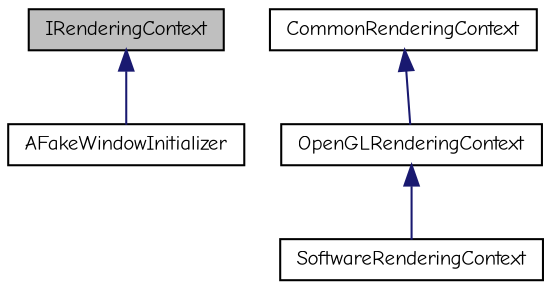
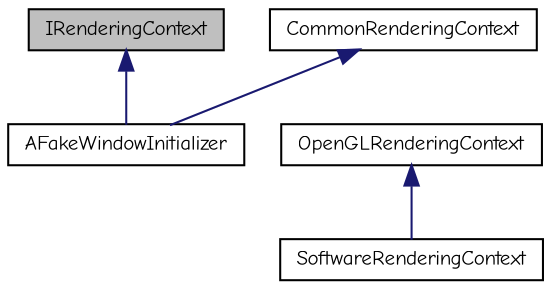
edge "OpenGLRenderingContext" -> "CommonRenderingContext": now "AFakeWindowInitializer" -> "CommonRenderingContext"
